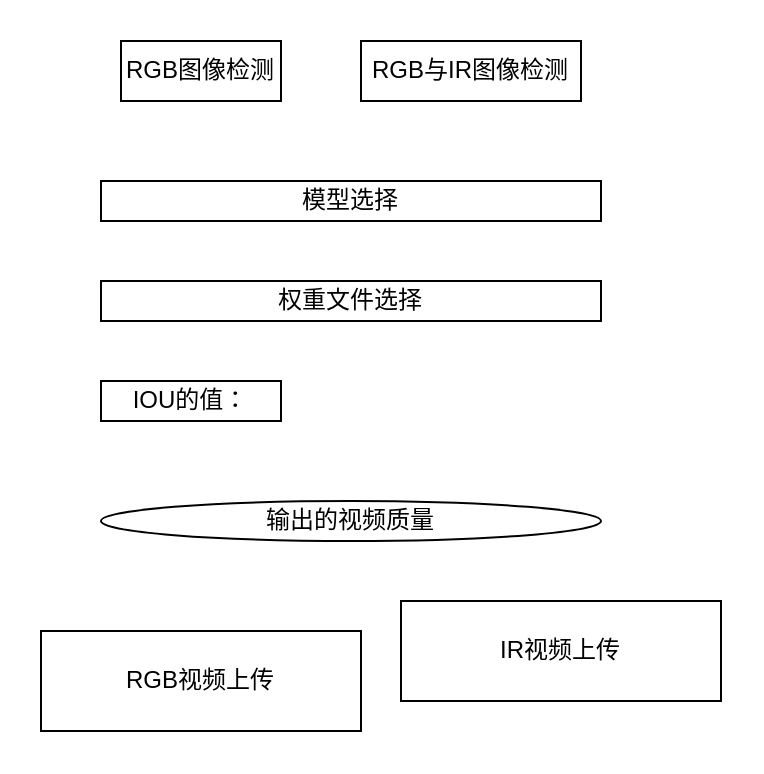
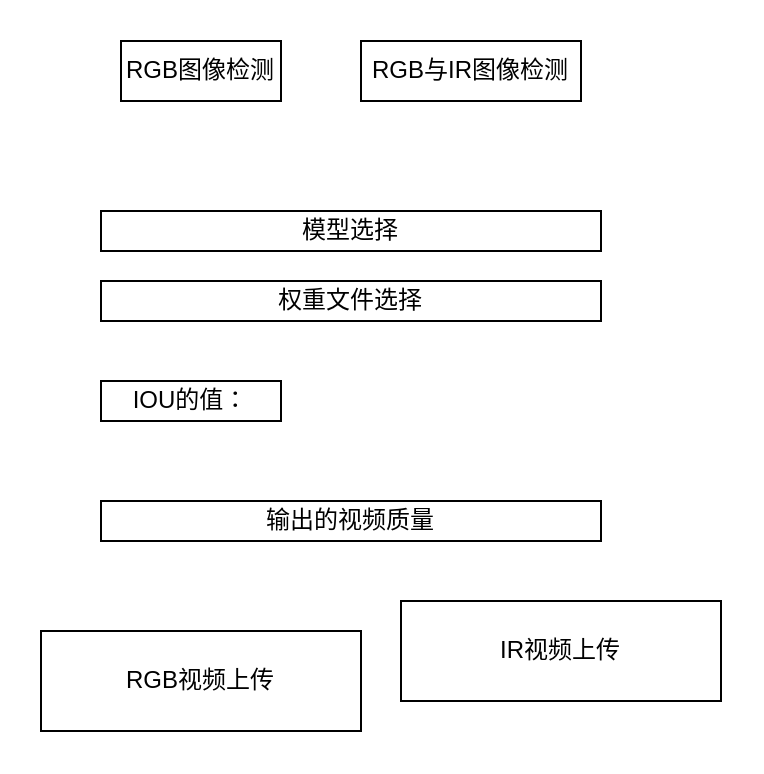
node "模型选择": moved (351, 201) -> (351, 231)
node "输出的视频质量": shape ellipse -> rectangle
